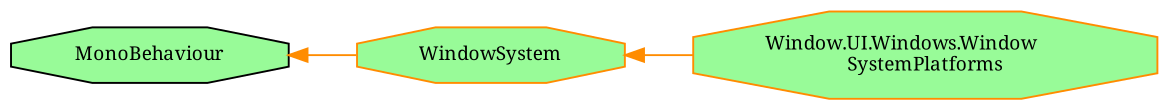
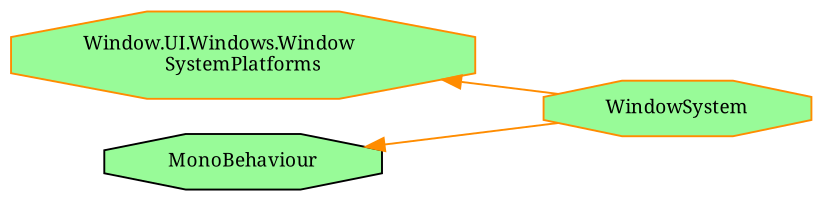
edge "Window.UI.Windows.Window SystemPlatforms" -> "WindowSystem": reversed
